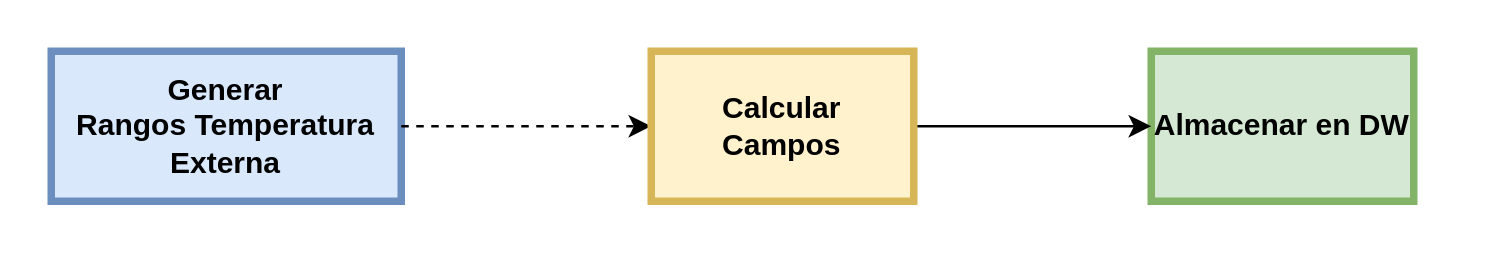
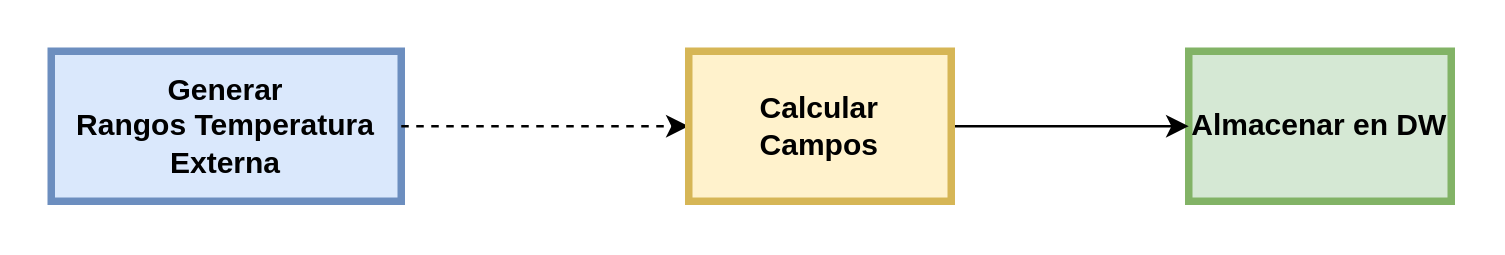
node "Calcular Campos": moved (783, 126) -> (820, 126)
node "Almacenar en DW": moved (1283, 126) -> (1320, 126)
